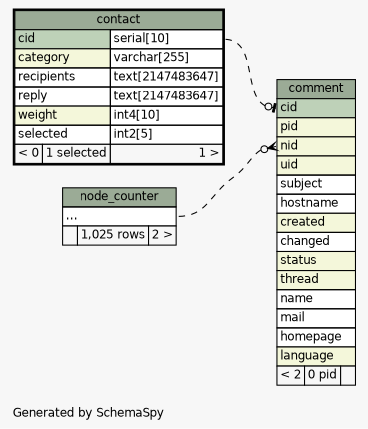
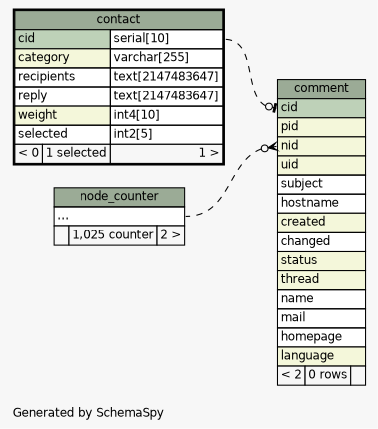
node "node_counter": text "1,025 rows" -> "1,025 counter"
node "comment": text "0 pid" -> "0 rows"
